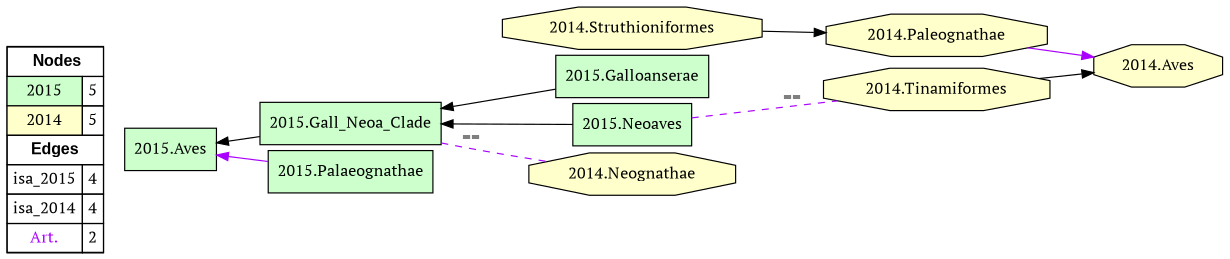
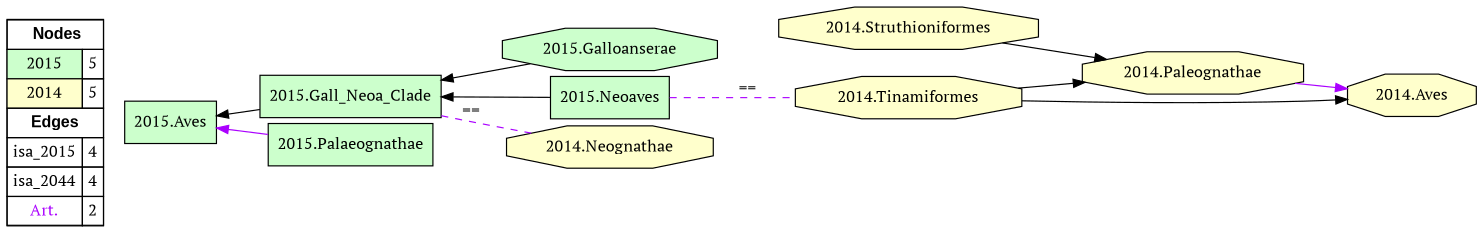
node "2015.Galloanserae": shape box -> octagon
edge "2014.Tinamiformes" -> "2014.Paleognathae": added
node "Nodes": text "isa_2014" -> "isa_2044"
